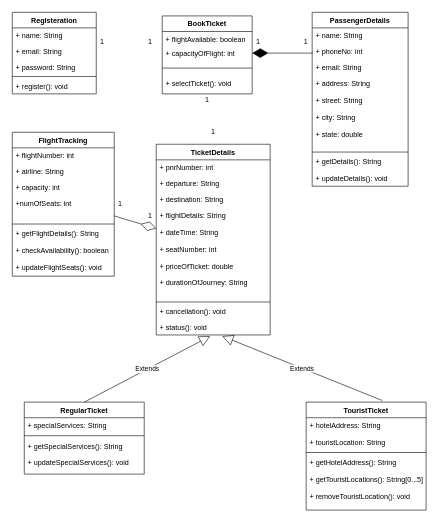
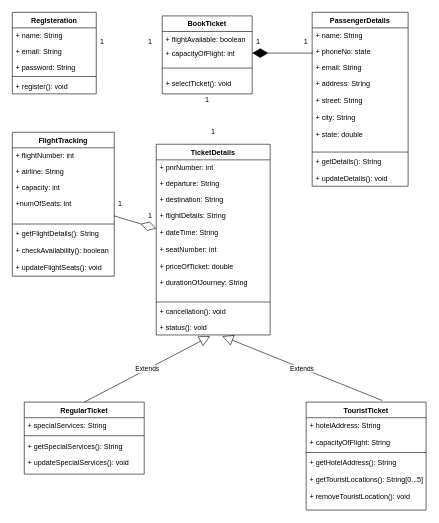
node "+ phoneNo: int": label "+ phoneNo: int" -> "+ phoneNo: state"
node "+ hotelAddress: String + touristLocation: String": label "+ hotelAddress: String + touristLocation: String" -> "+ hotelAddress: String + capacityOfFlight: String"
